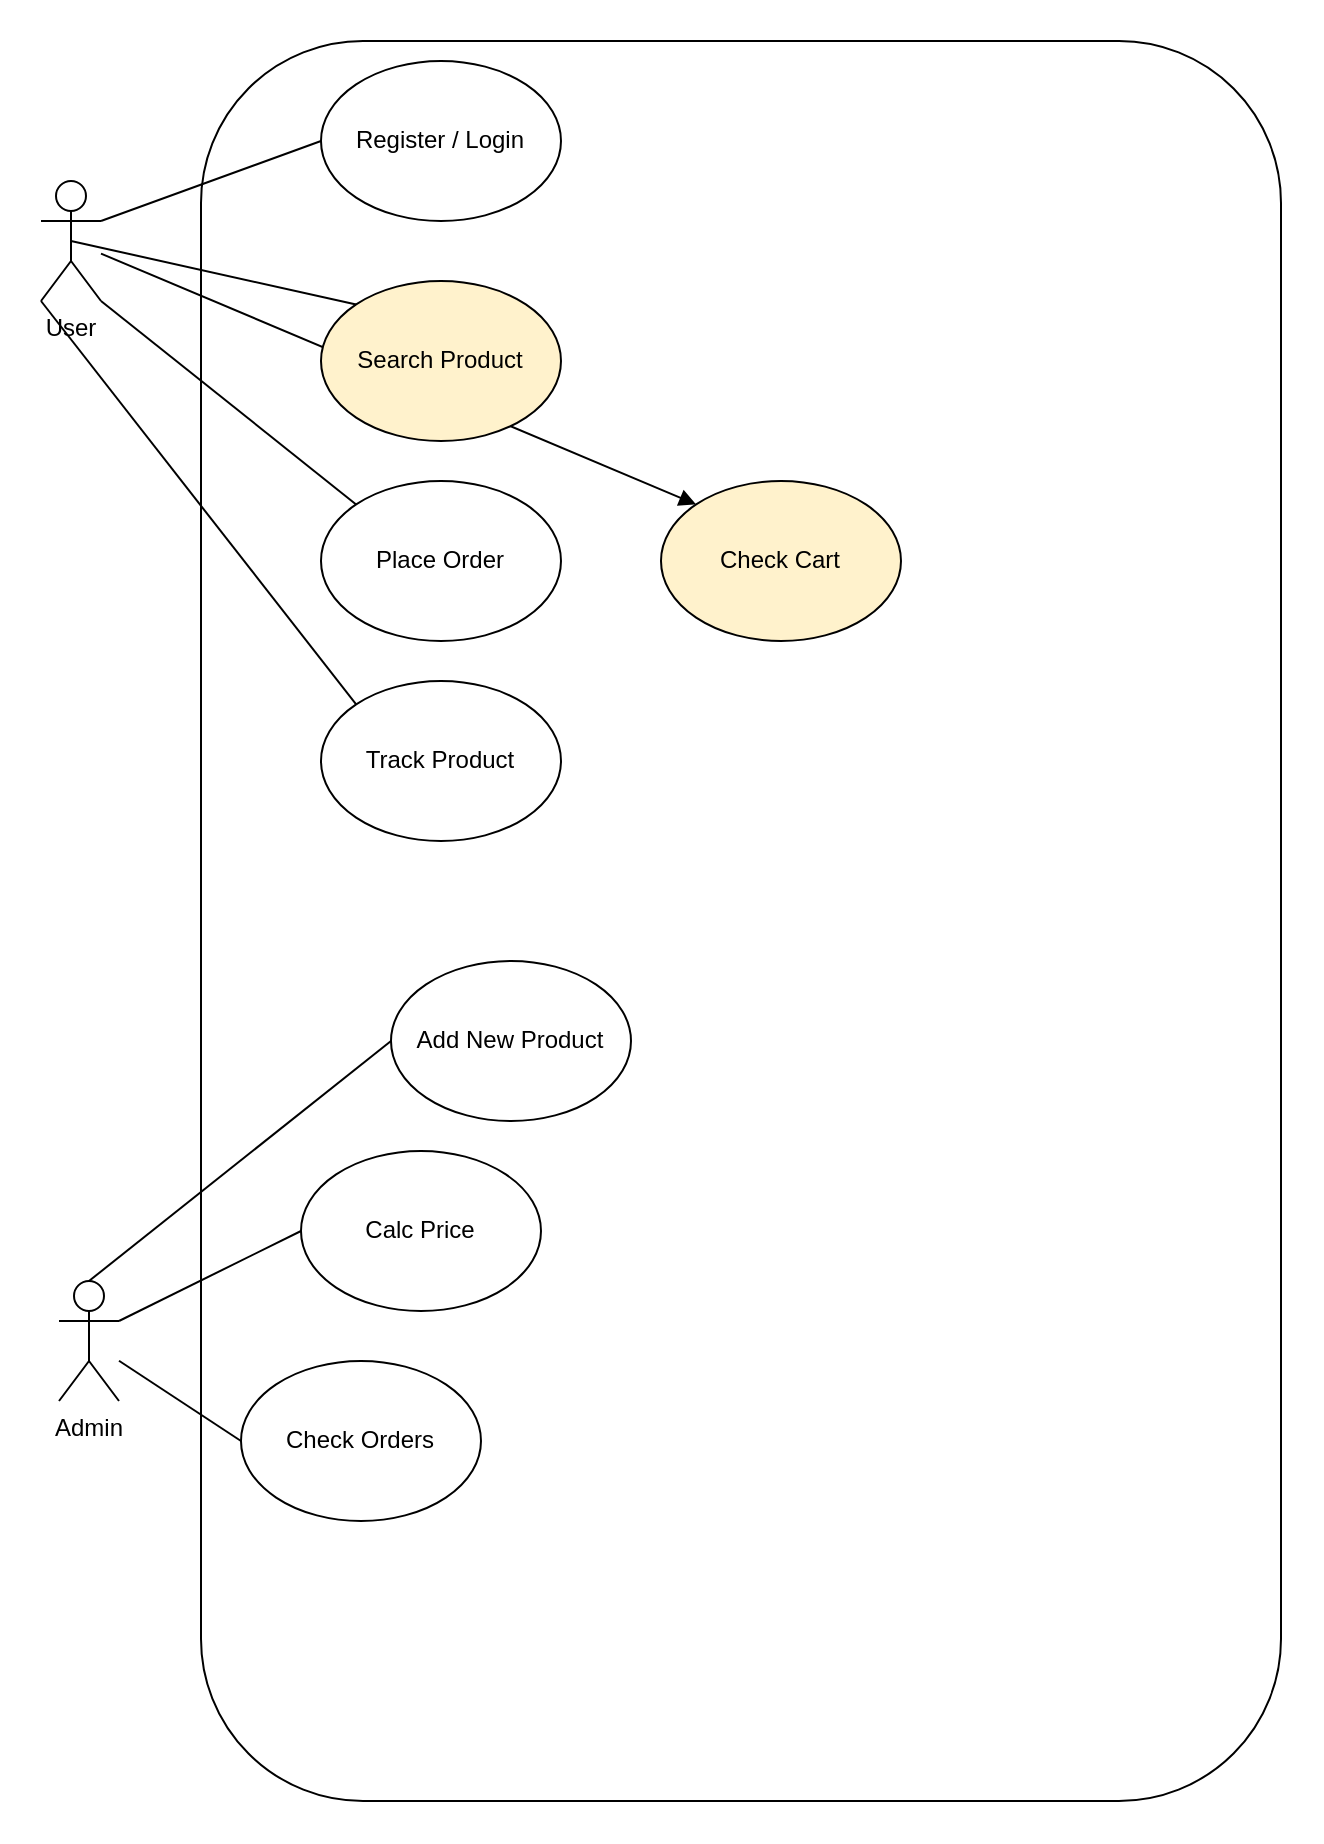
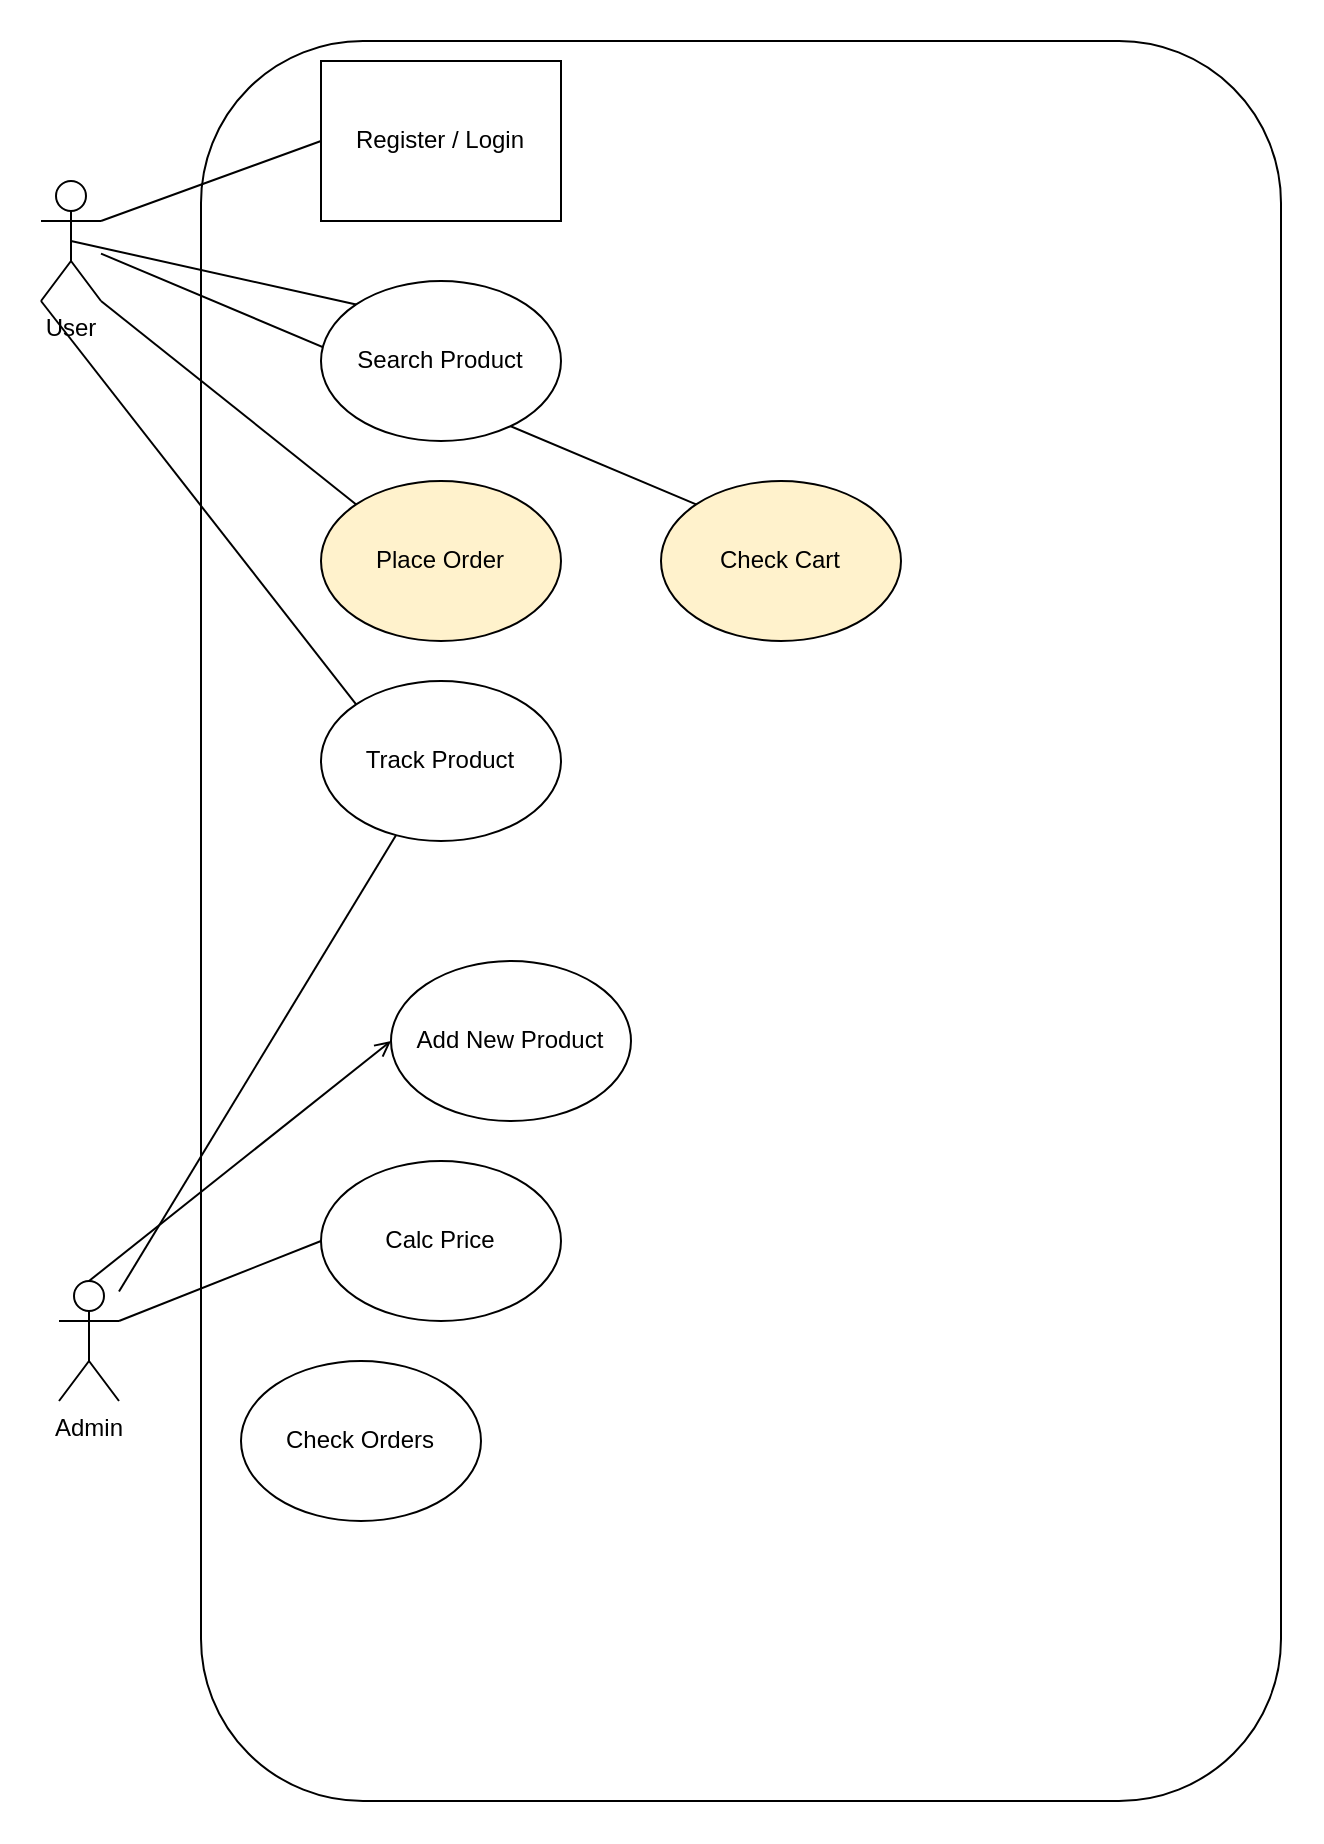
node "Register / Login": shape ellipse -> rectangle
node "Search Product": fillcolor #fff2cc -> #ffffff
edge "User" -> "Check Cart": arrowhead block -> none
node "Place Order": fillcolor #ffffff -> #fff2cc
edge "Add New Product" -- "Admin": arrowhead none -> open
node "Calc Price": moved (421, 1231) -> (441, 1241)
edge "Admin" -- "Check Orders": now "Admin" -- "Track Product"
